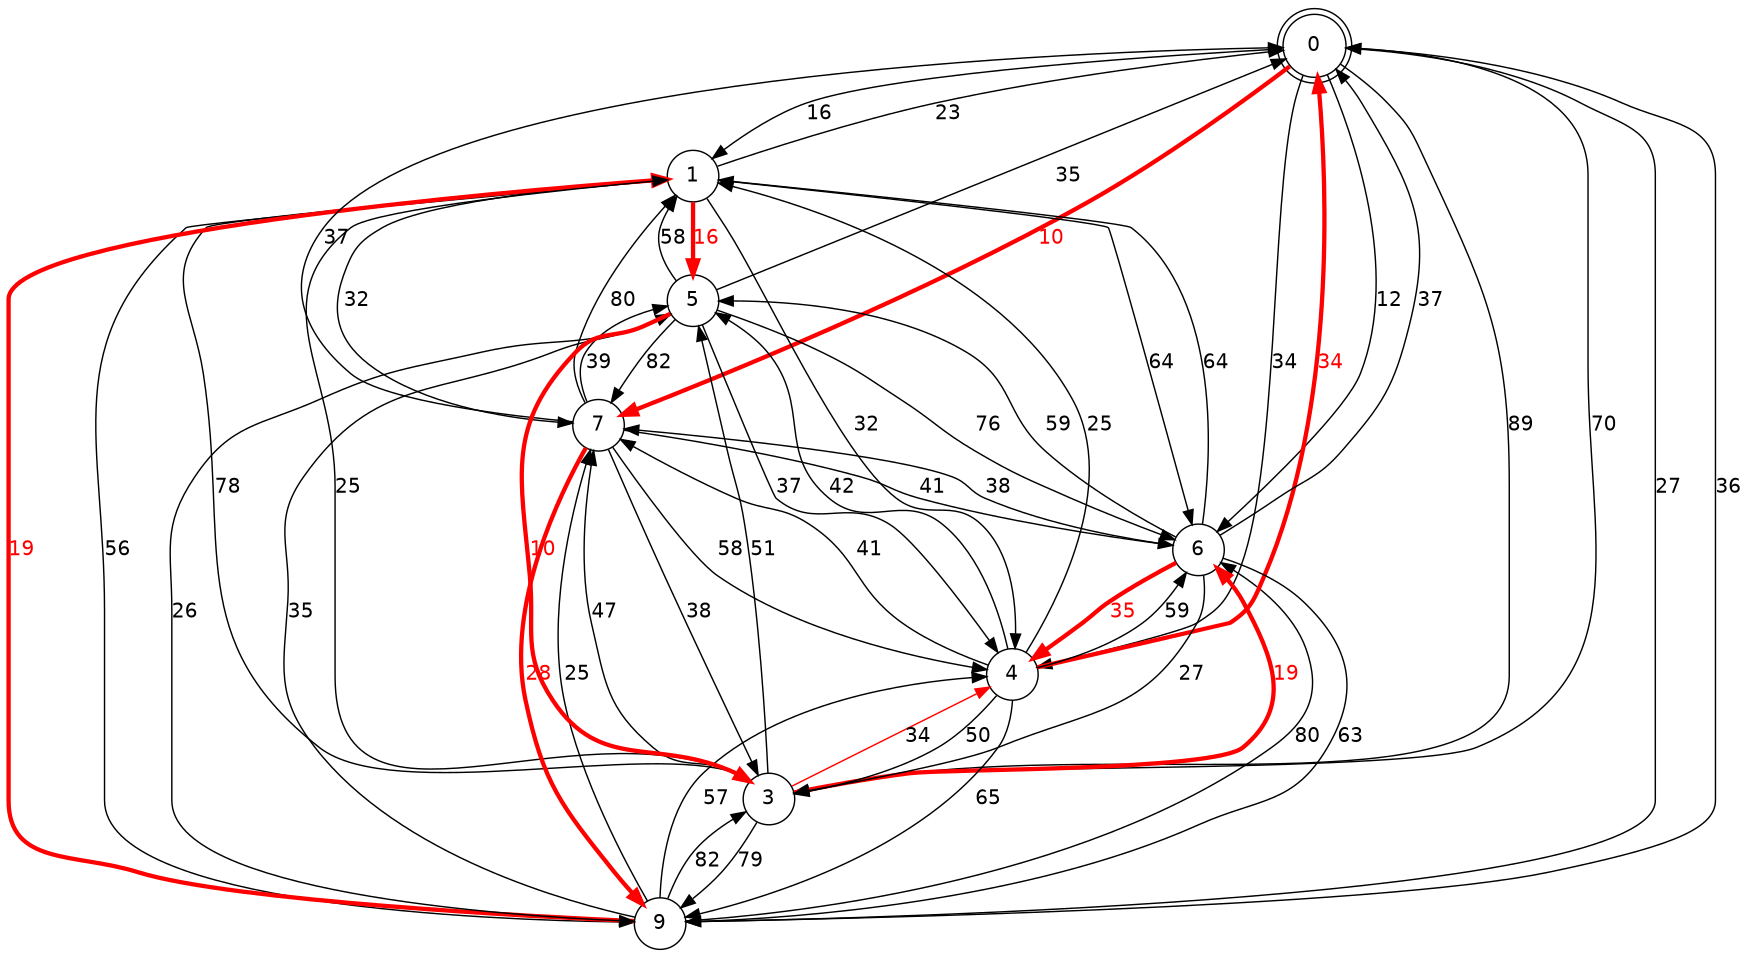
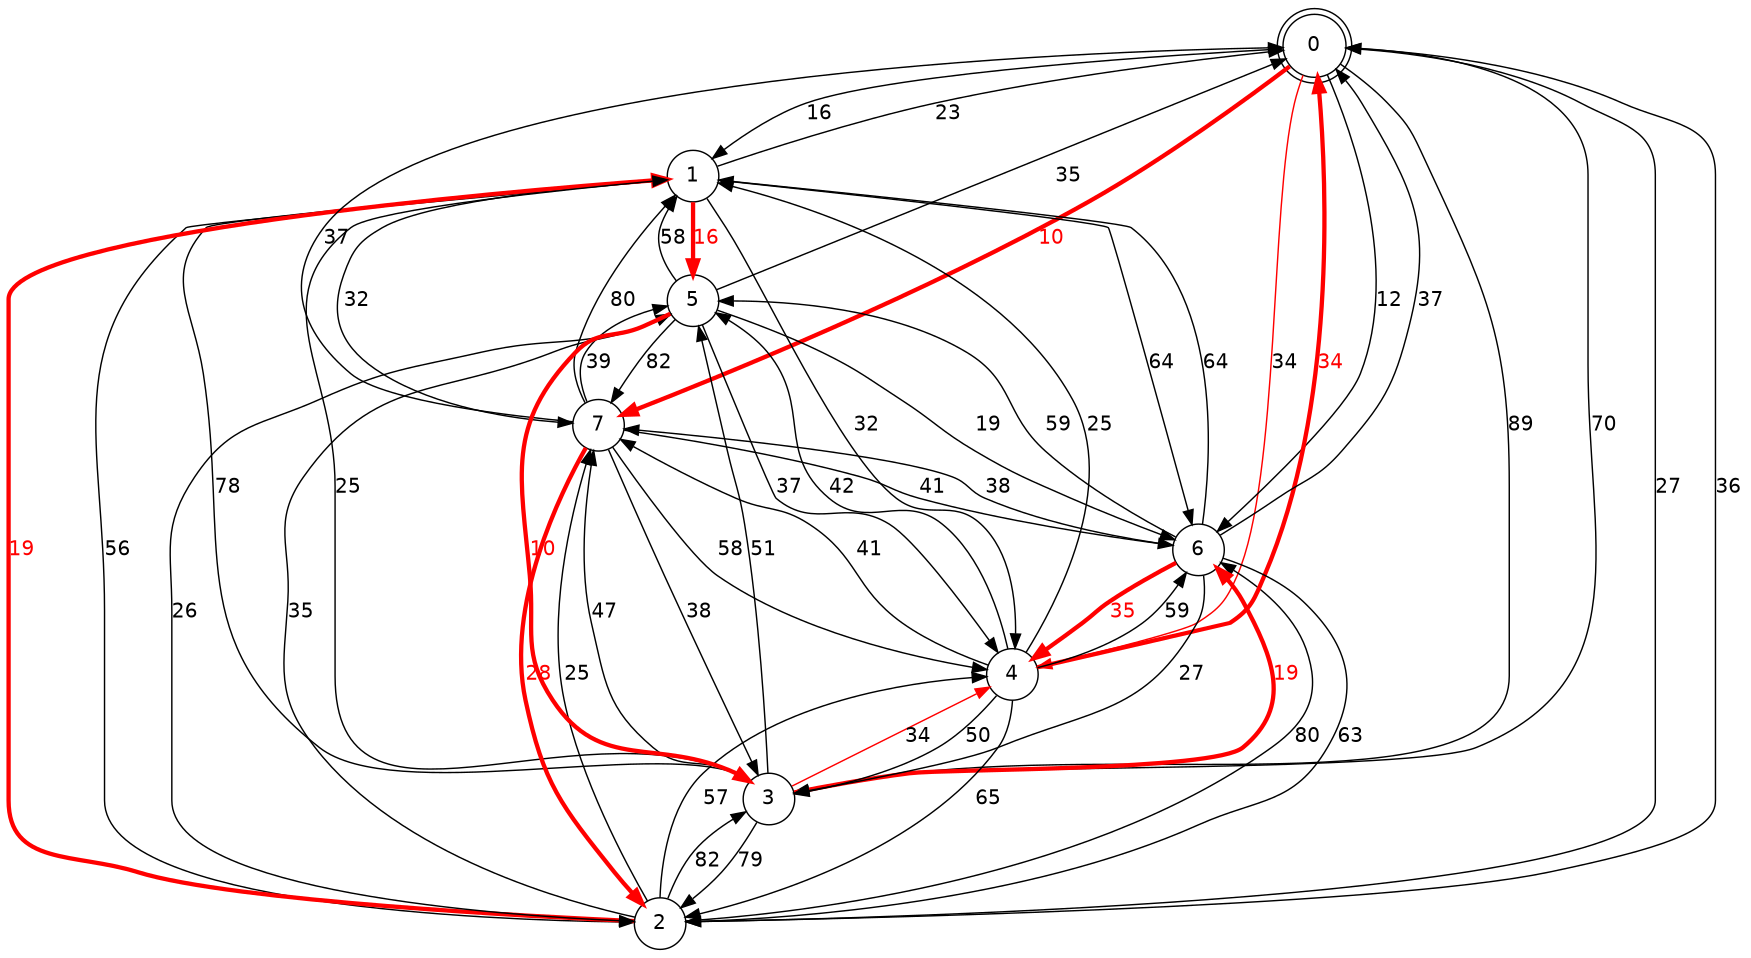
edge "5" -> "6": label "76" -> "19"
edge "0" -> "4": color black -> red
node "9": label "9" -> "2"
